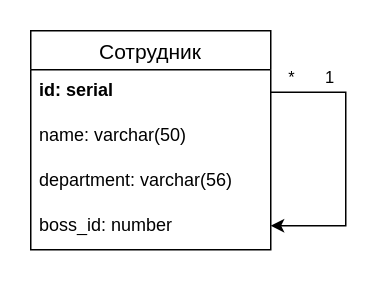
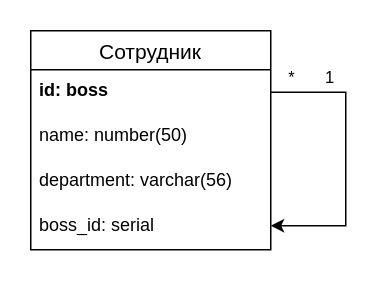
node "id: serial": label "id: serial" -> "id: boss"
node "name: varchar(50)": label "name: varchar(50)" -> "name: number(50)"
node "boss_id: number": label "boss_id: number" -> "boss_id: serial"
